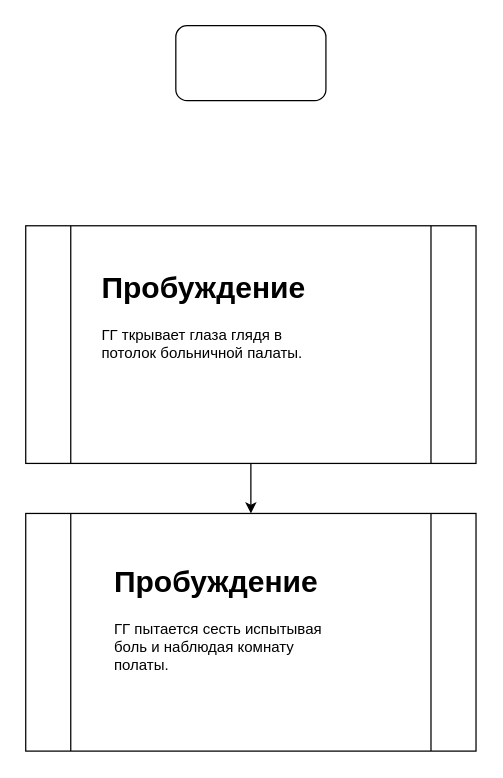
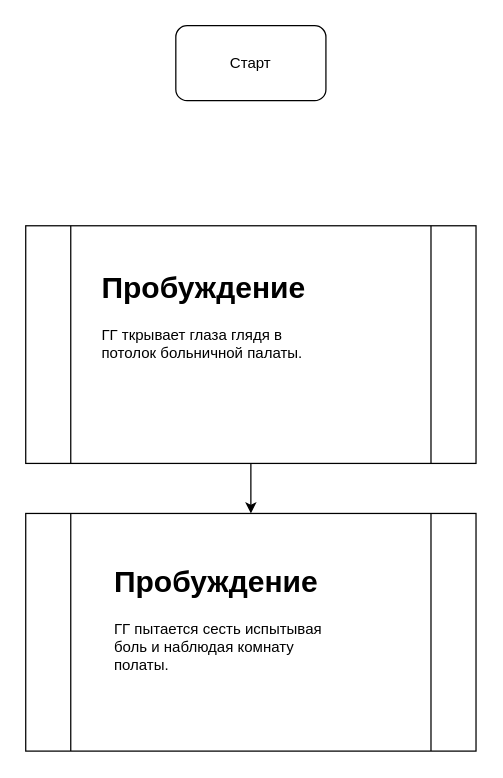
node "Старт": added
